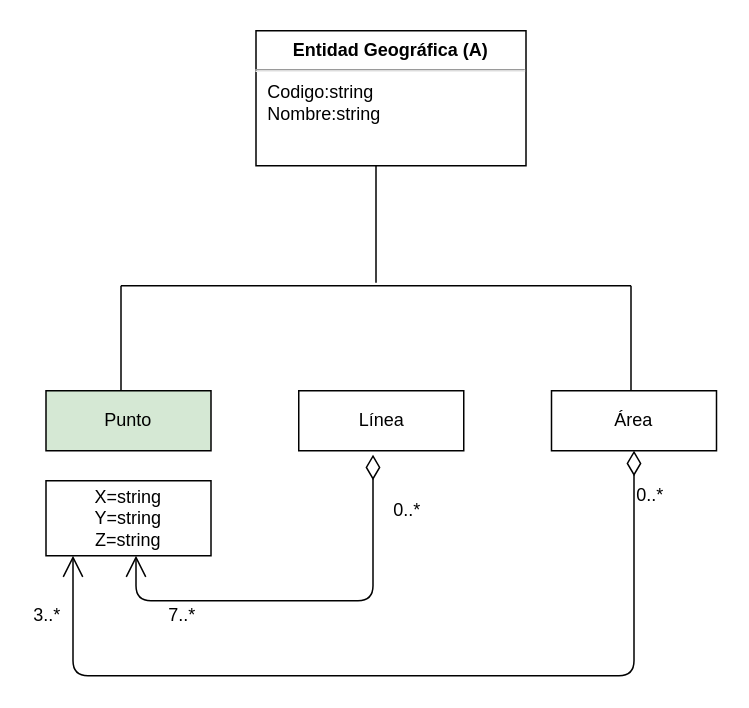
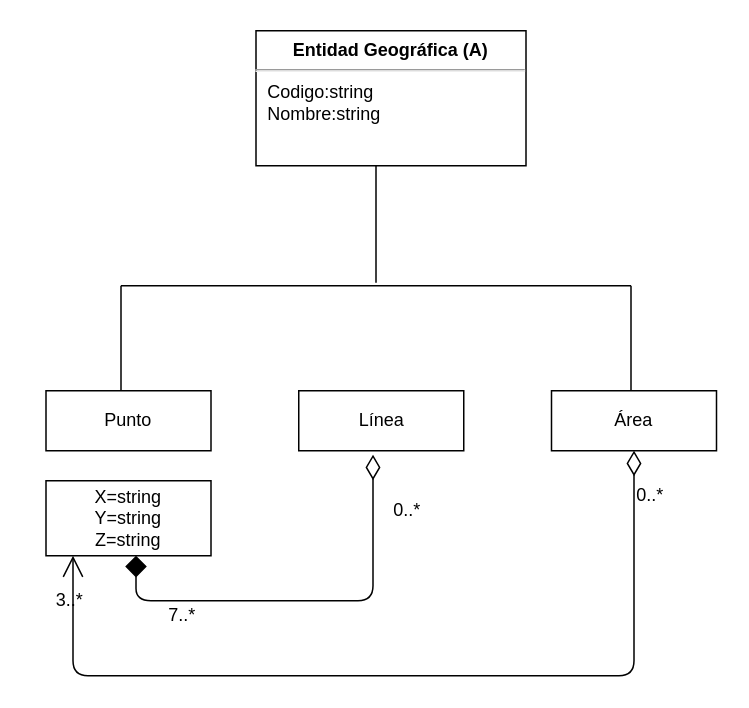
node "Punto": fillcolor #d5e8d4 -> #ffffff
edge "Línea" -- "X=string Y=string Z=string": arrowhead open -> diamond
node "3..*": moved (53, 616) -> (76, 601)
